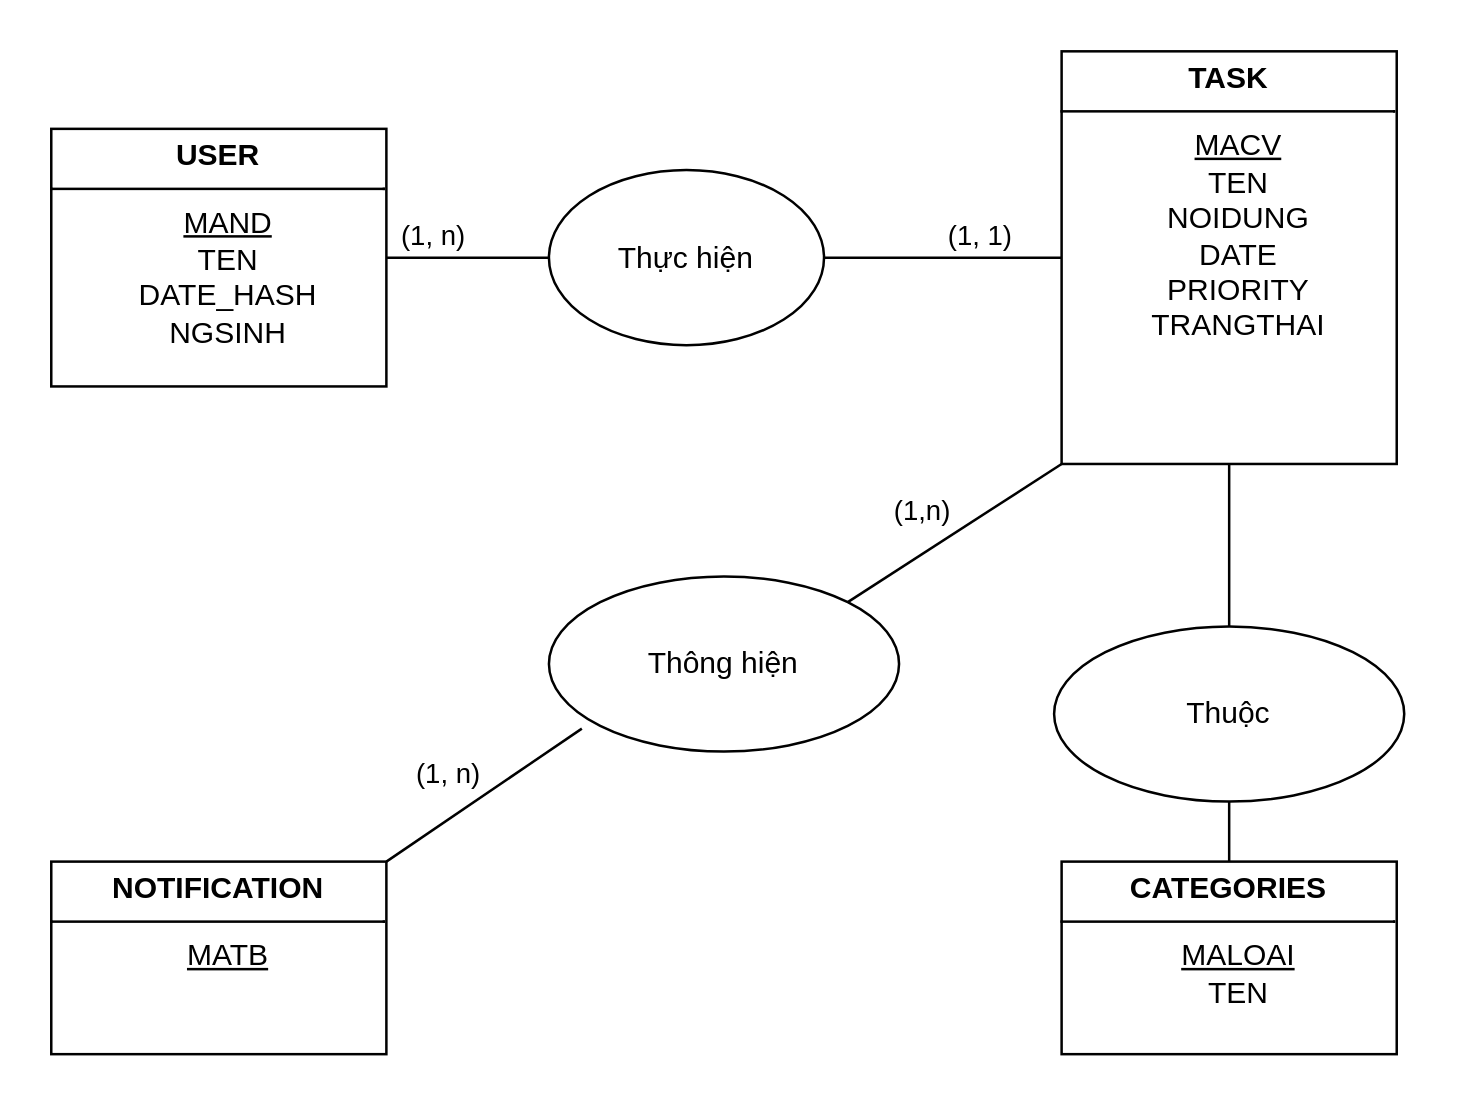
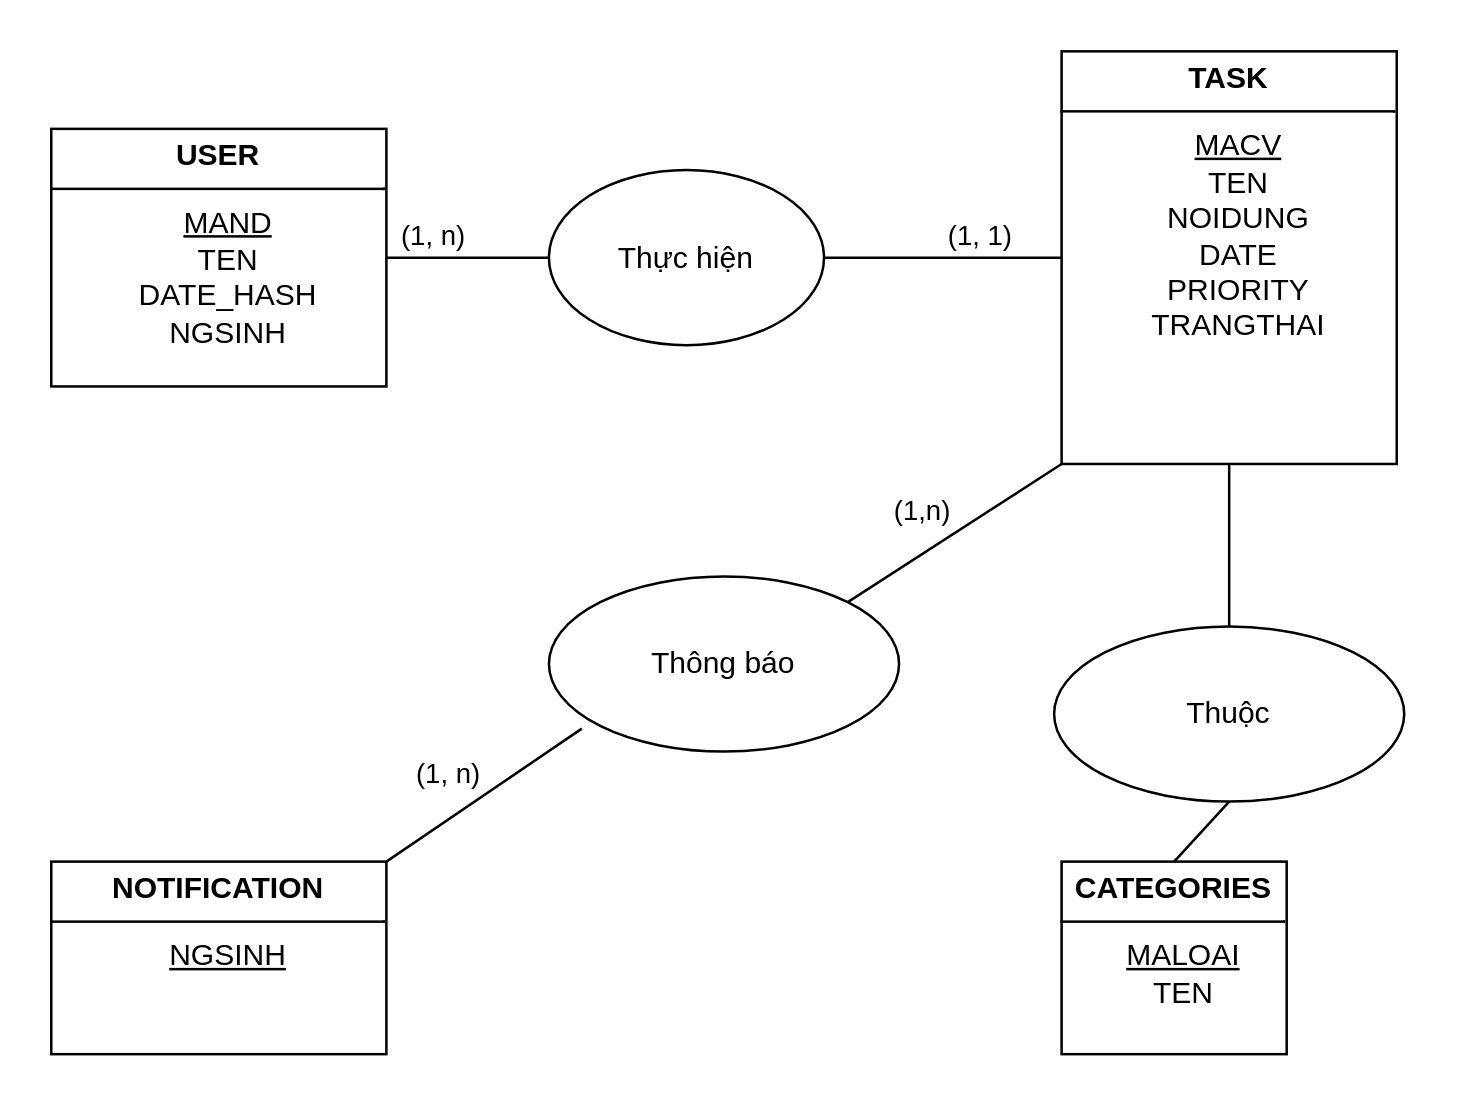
node "Thông hiện": label "Thông hiện" -> "Thông báo"
node "NOTIFICATION MATB": label "NOTIFICATION MATB" -> "NOTIFICATION NGSINH"
node "CATEGORIES MALOAI TEN": size 335x193 -> 225x193
